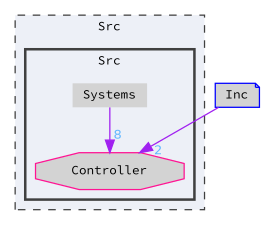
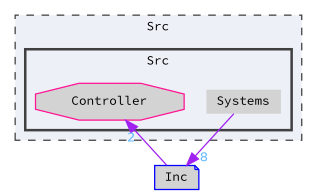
edge "Systems" -> "Controller": now "Systems" -> "Inc"
